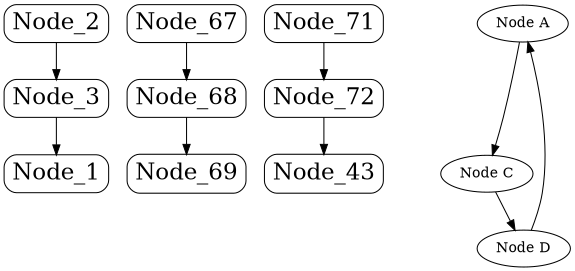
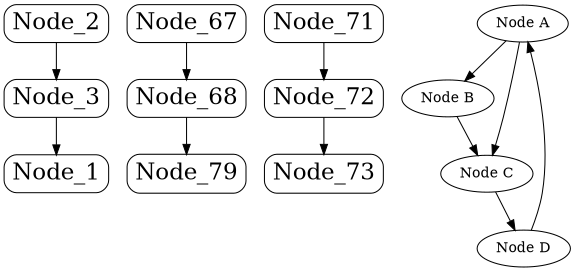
node "Node B": added
node "Node_69": label "Node_69" -> "Node_79"
node "Node_43": label "Node_43" -> "Node_73"
